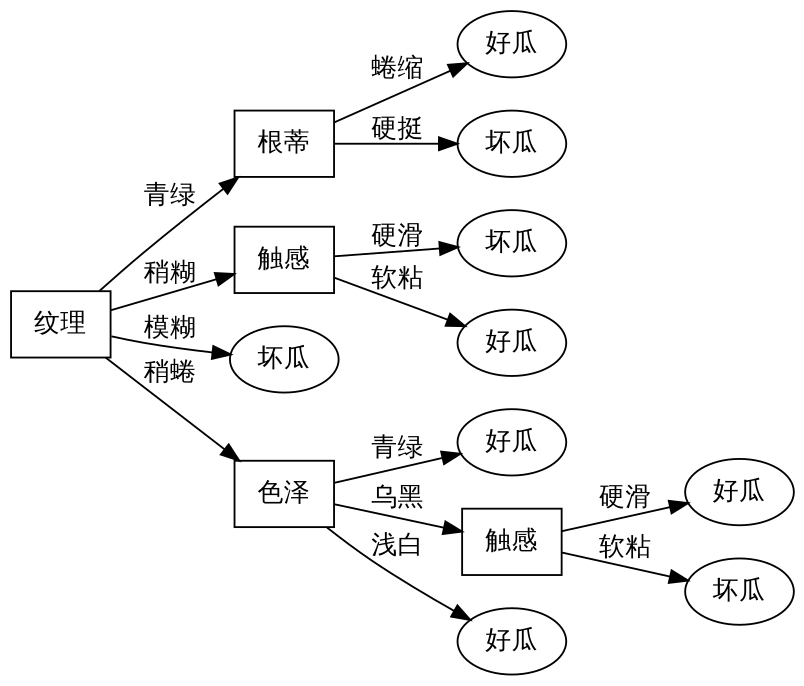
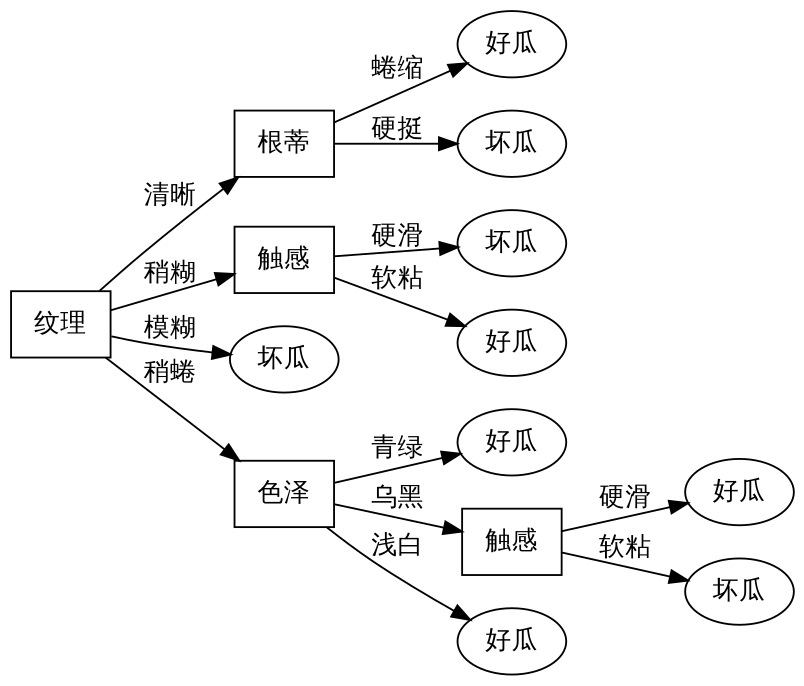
edge "纹理" -> "根蒂": label "青绿" -> "清晰"
